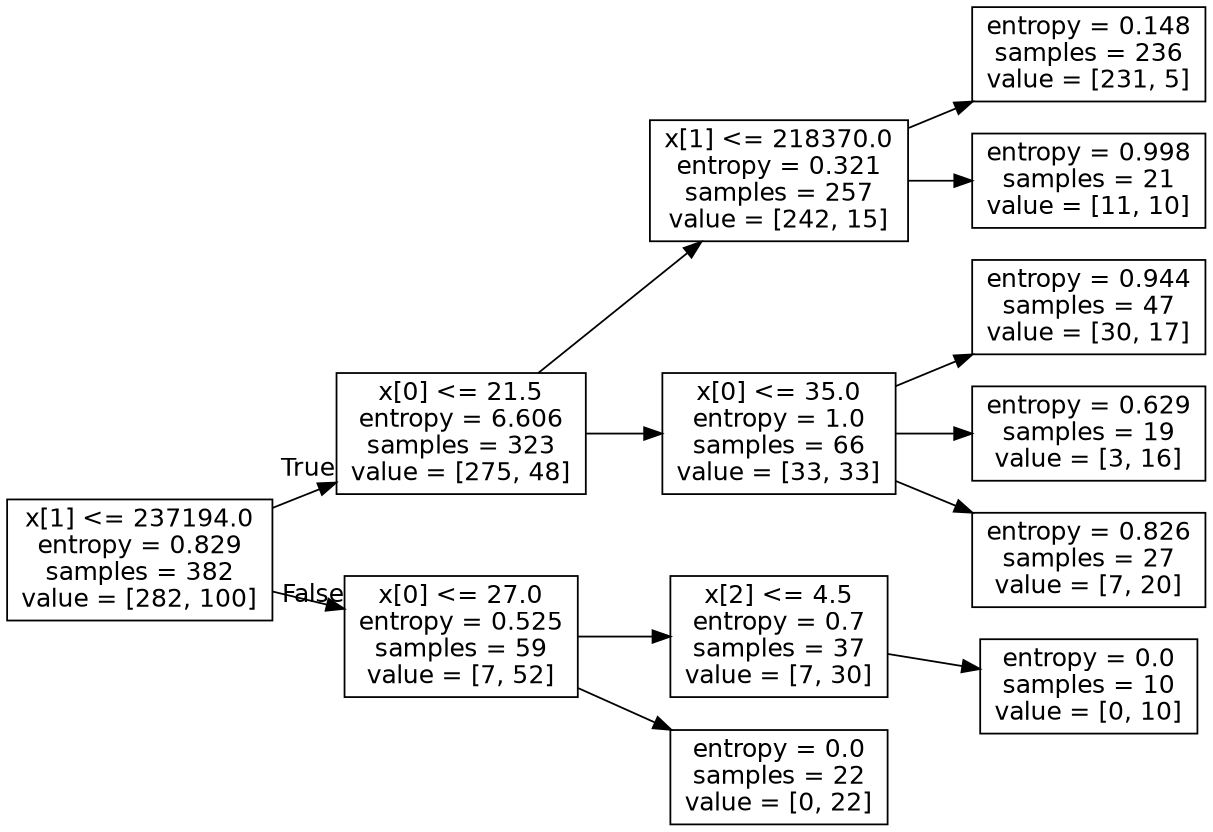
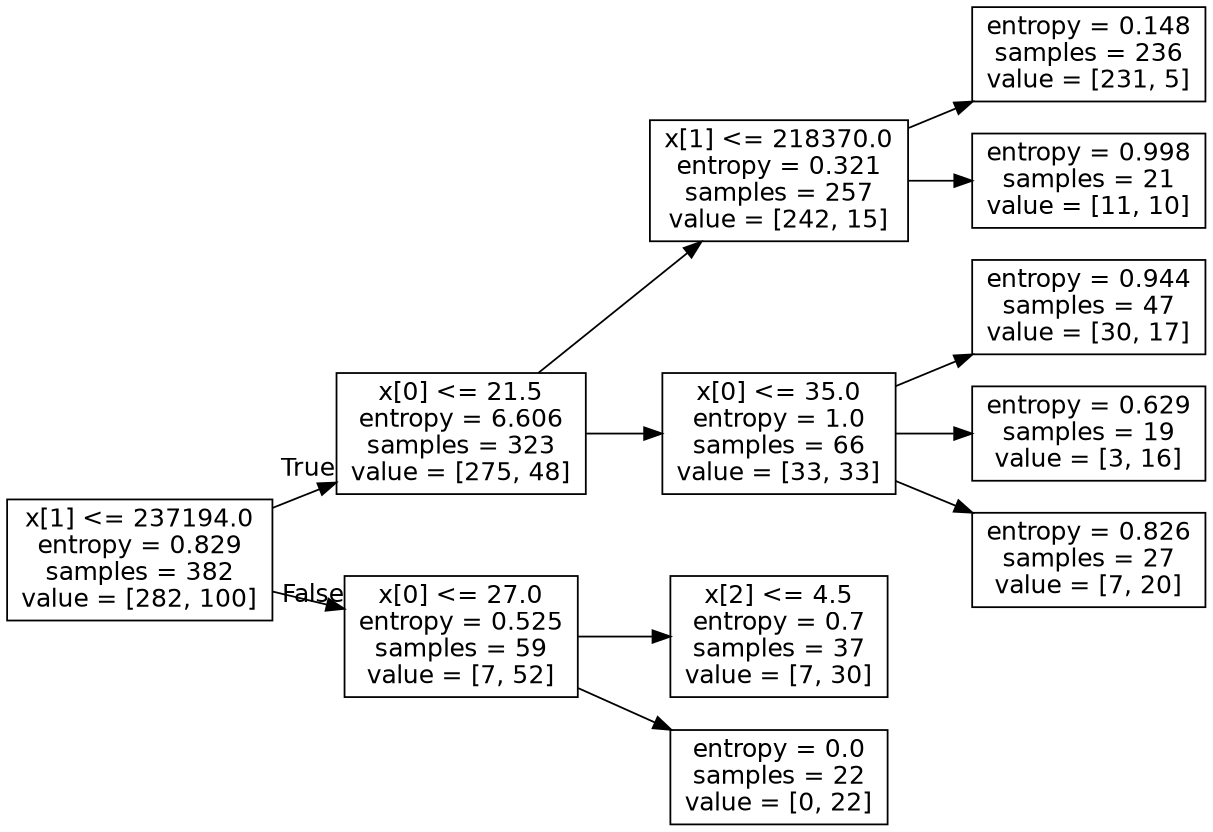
node "entropy = 0.0 samples = 10 value = [0, 10]": removed
